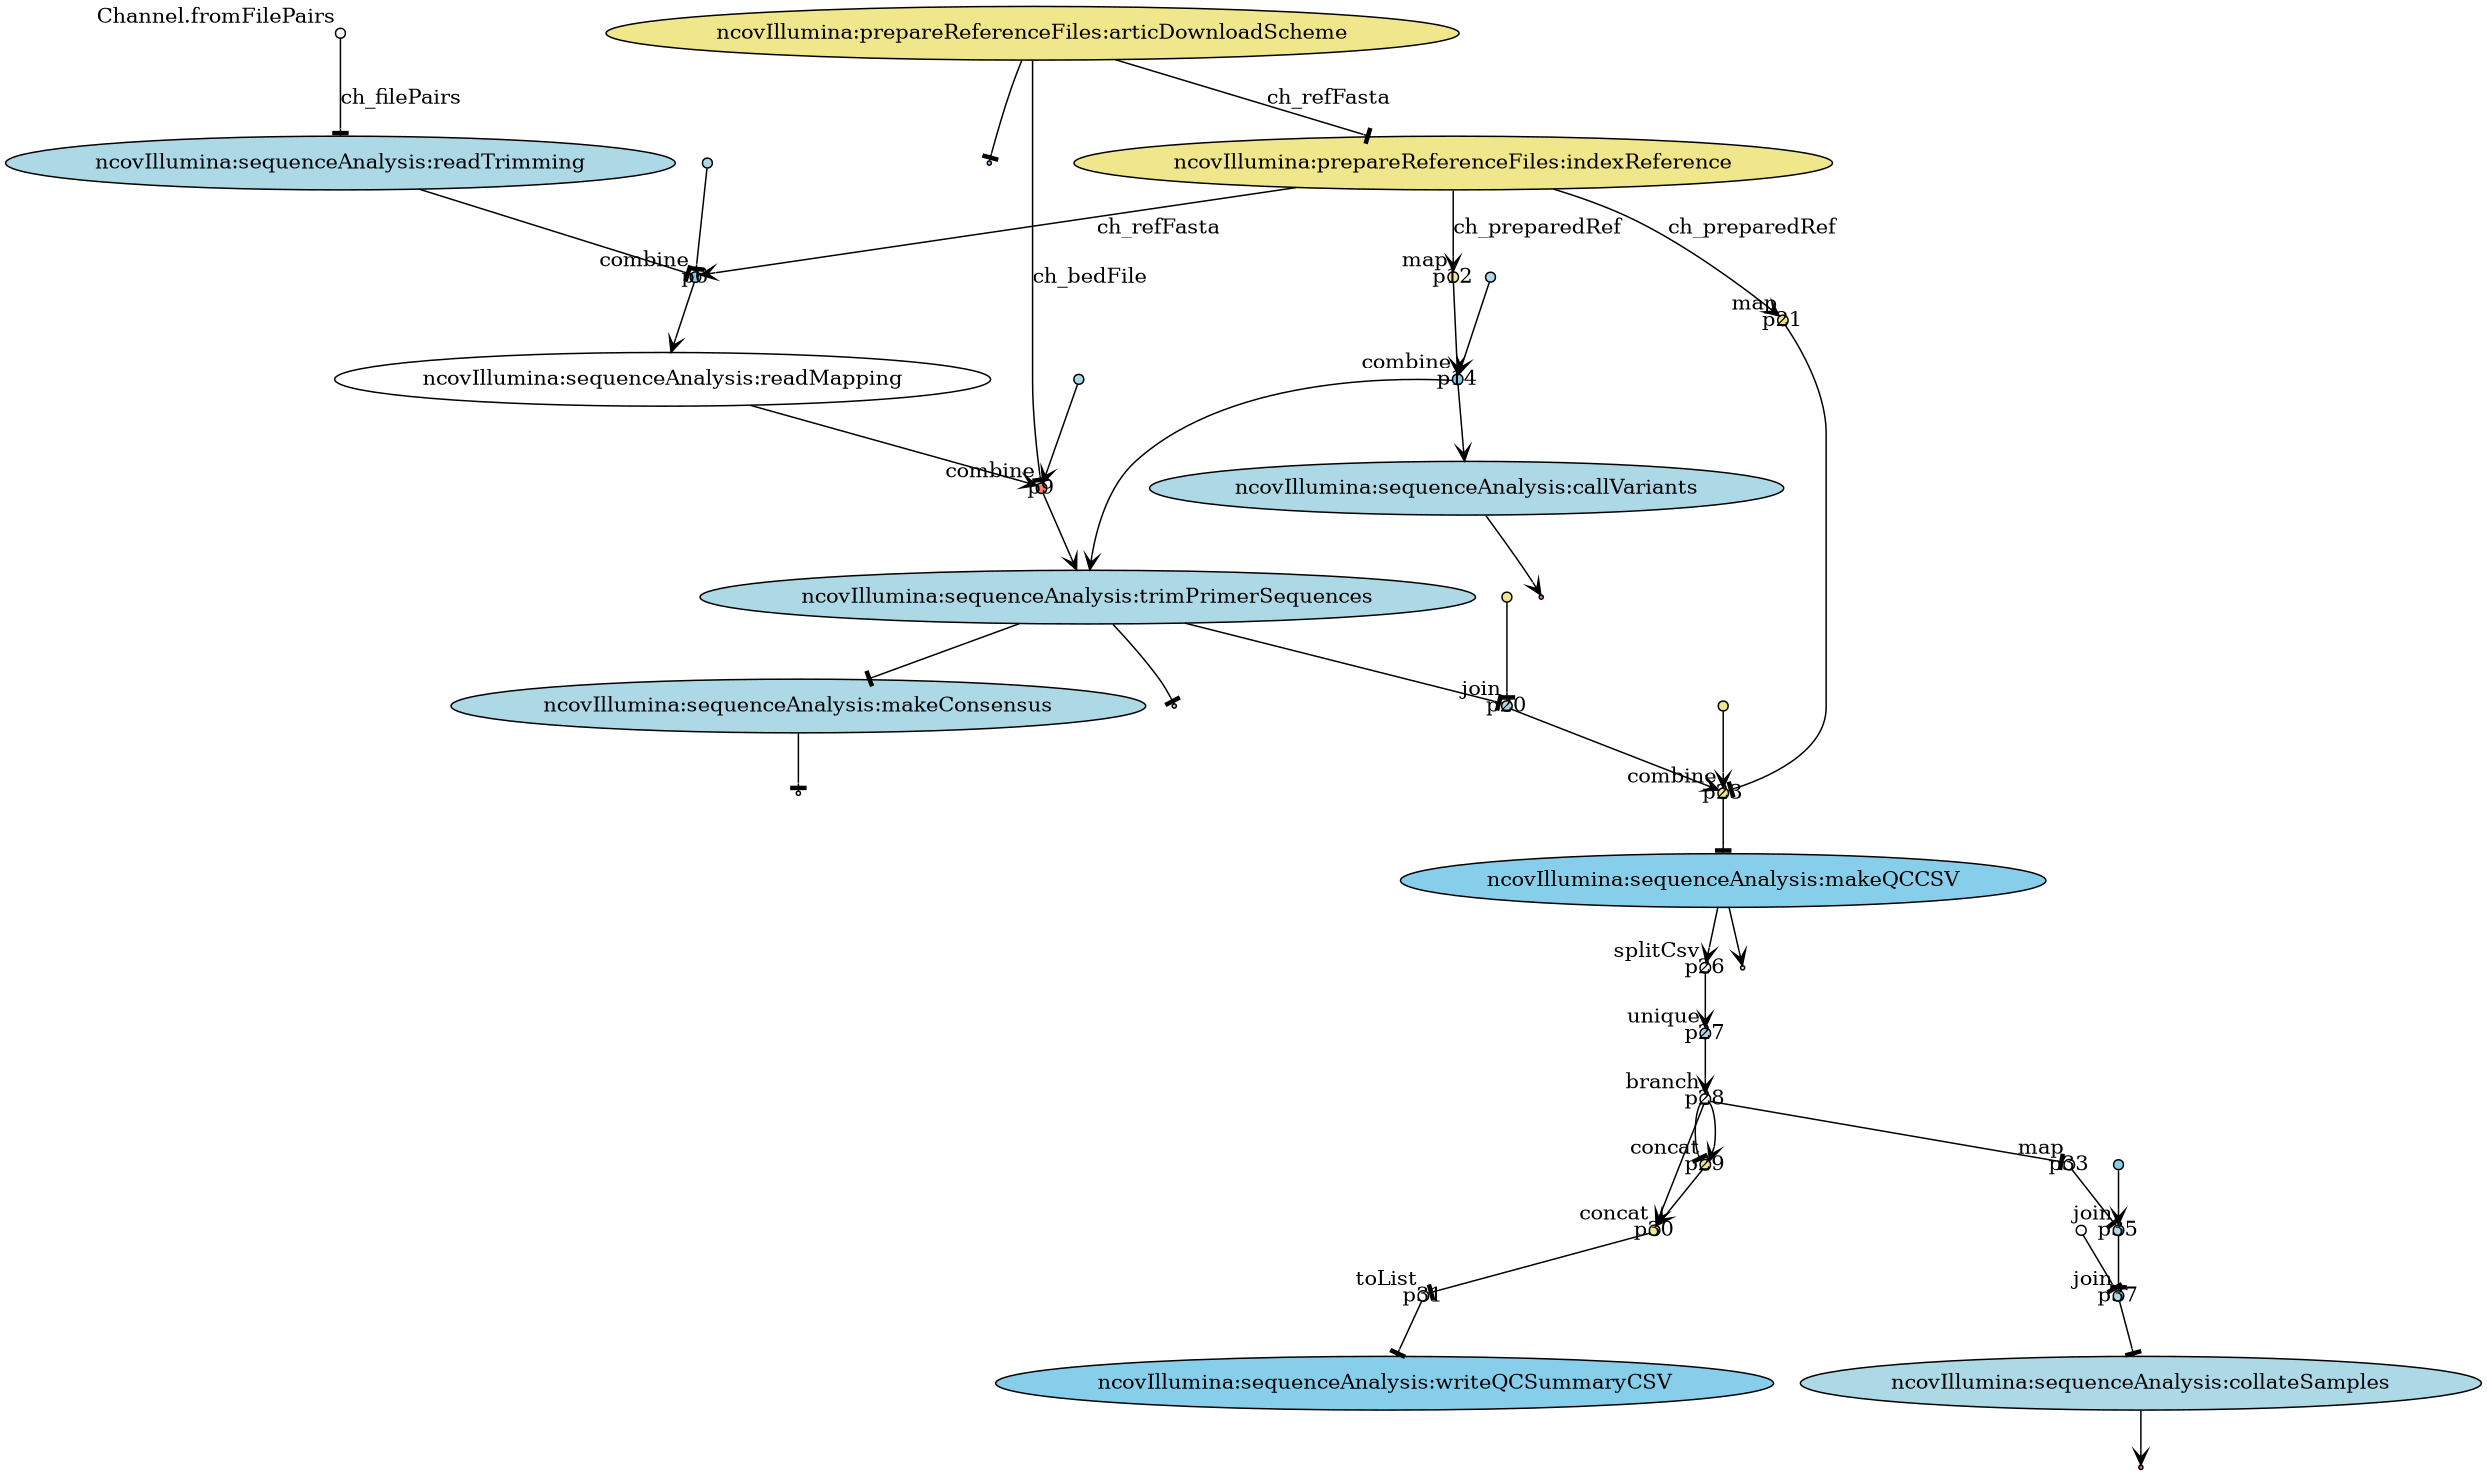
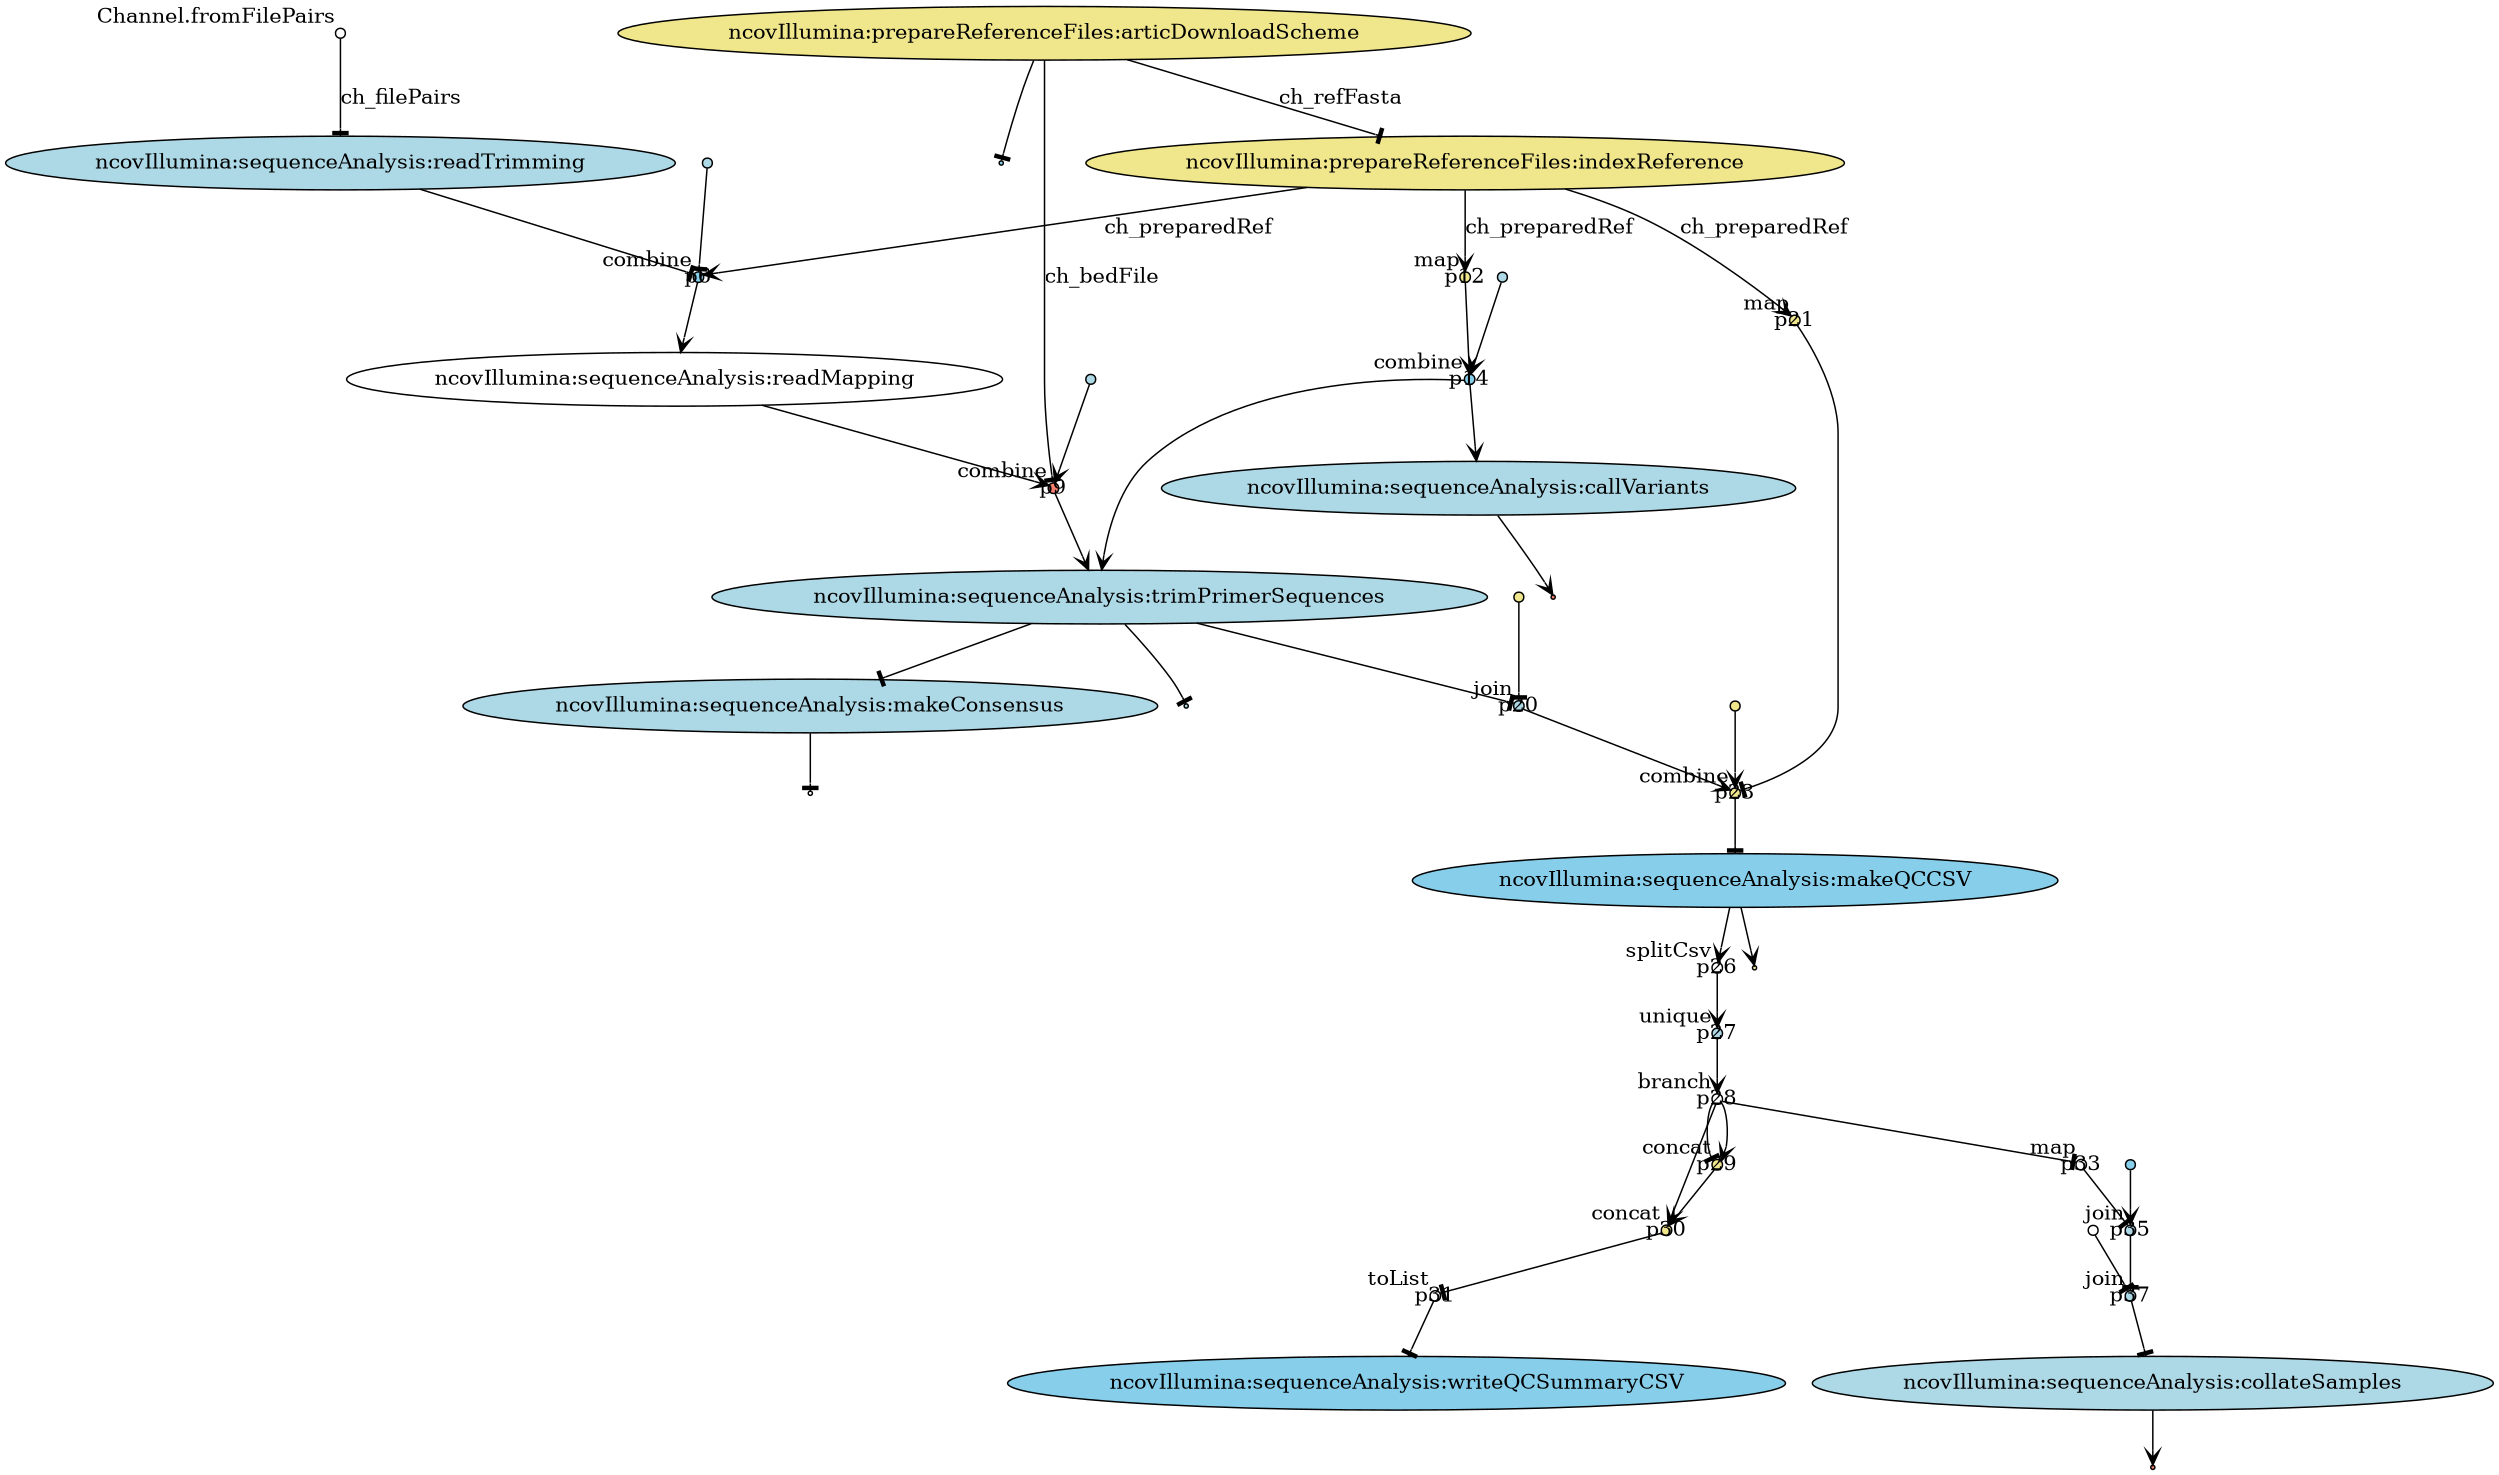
edge "ncovIllumina:prepareReferenceFiles:indexReference" -> "p6 combine": label "ch_refFasta" -> "ch_preparedRef"
